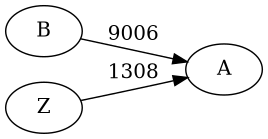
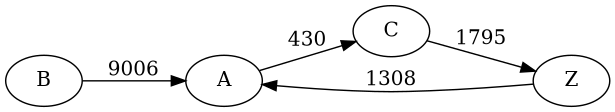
node "C": added
